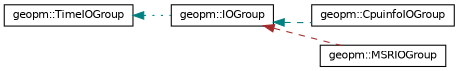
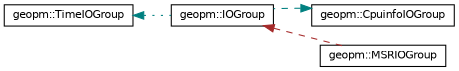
edge "geopm::CpuinfoIOGroup" -> "geopm::IOGroup": reversed
